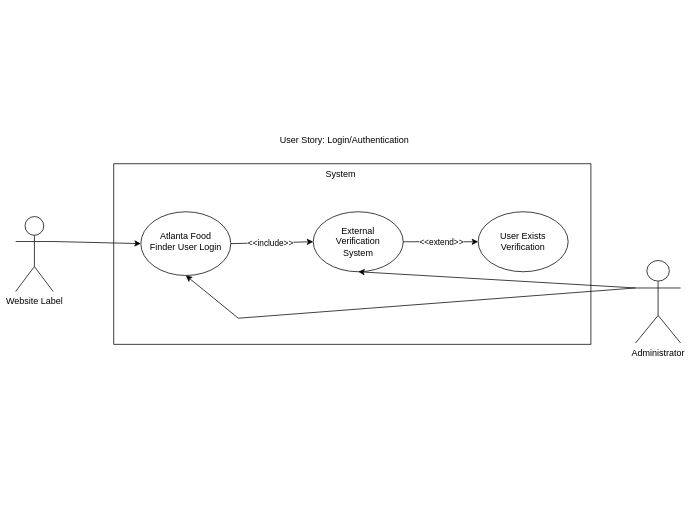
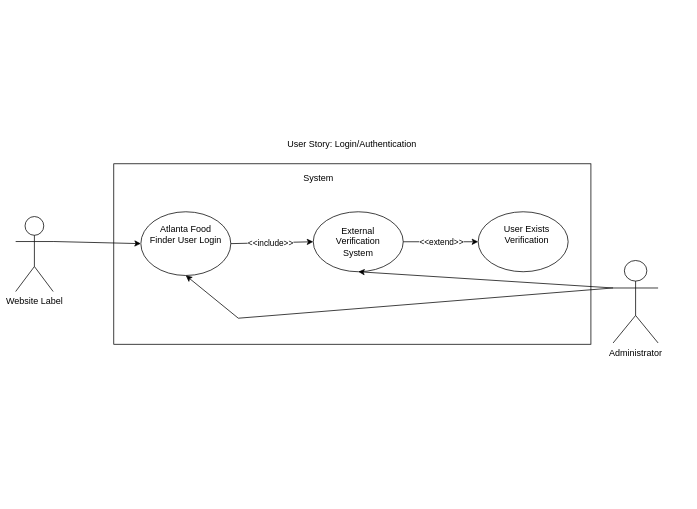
node "User Story: Login/Authentication": moved (345, 141) -> (352, 144)
node "System": moved (341, 174) -> (318, 178)
node "Atlanta Food Finder User Login": moved (186, 242) -> (186, 234)
node "User Exists Verification": moved (523, 242) -> (527, 234)
node "Administrator": moved (658, 302) -> (636, 302)
